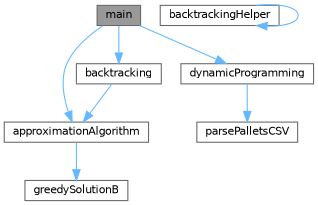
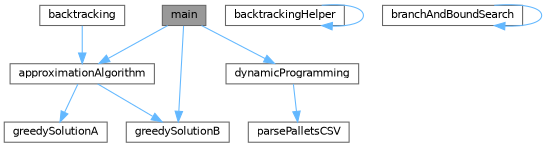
node "branchAndBoundSearch": added
edge "main" -> "backtracking": now "main" -> "greedySolutionB"
node "greedySolutionA": added
